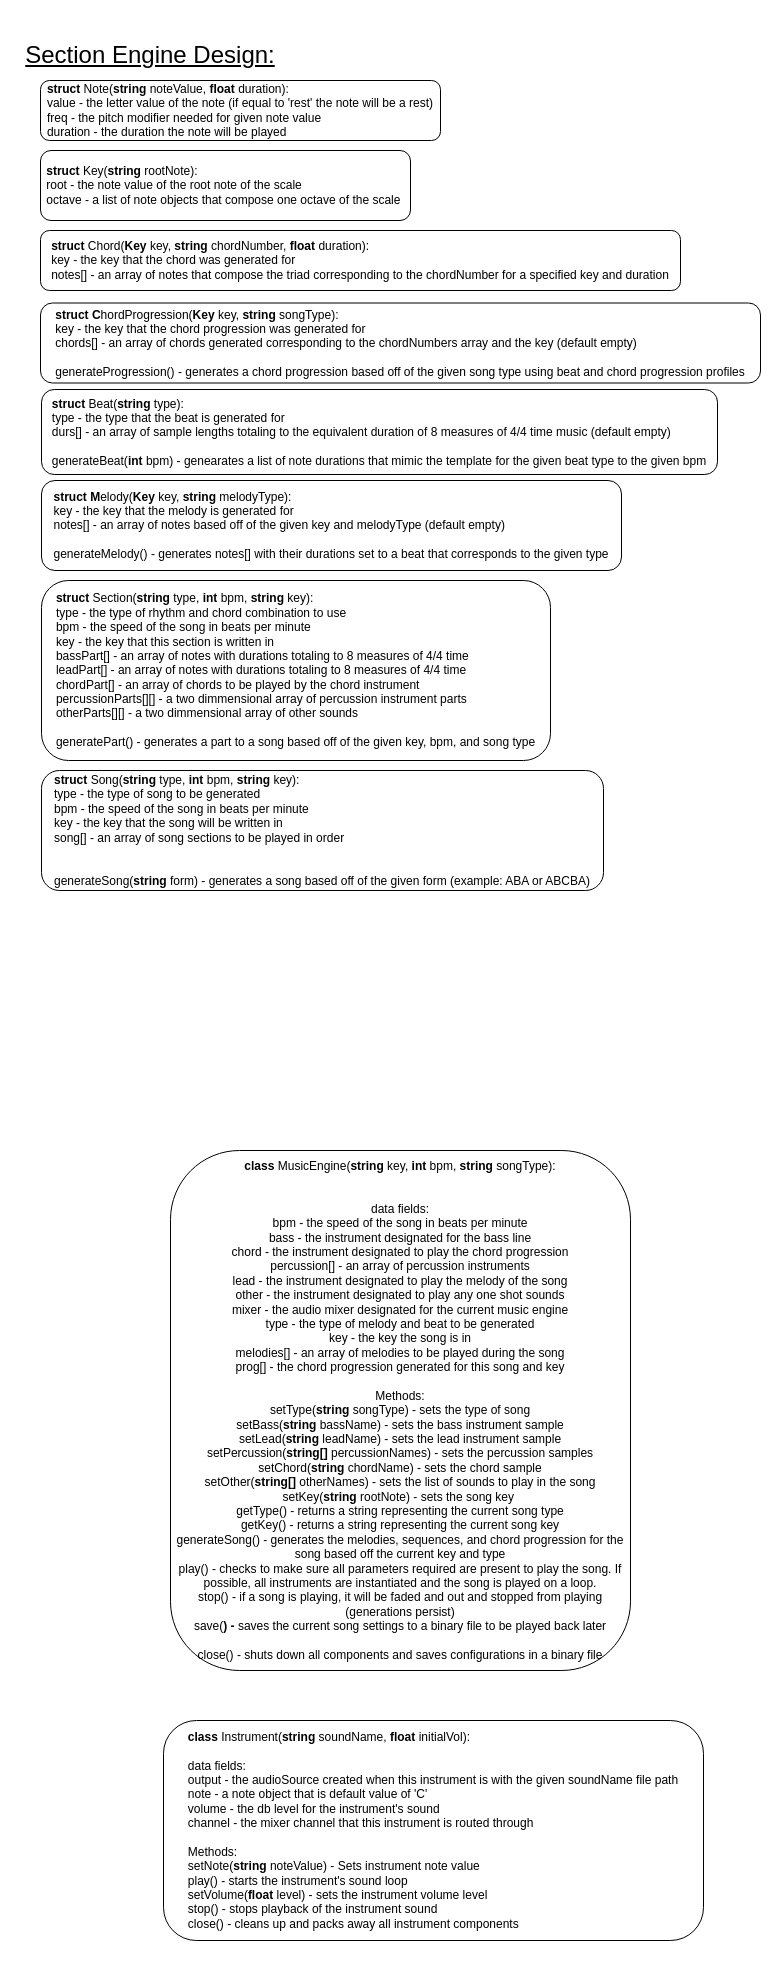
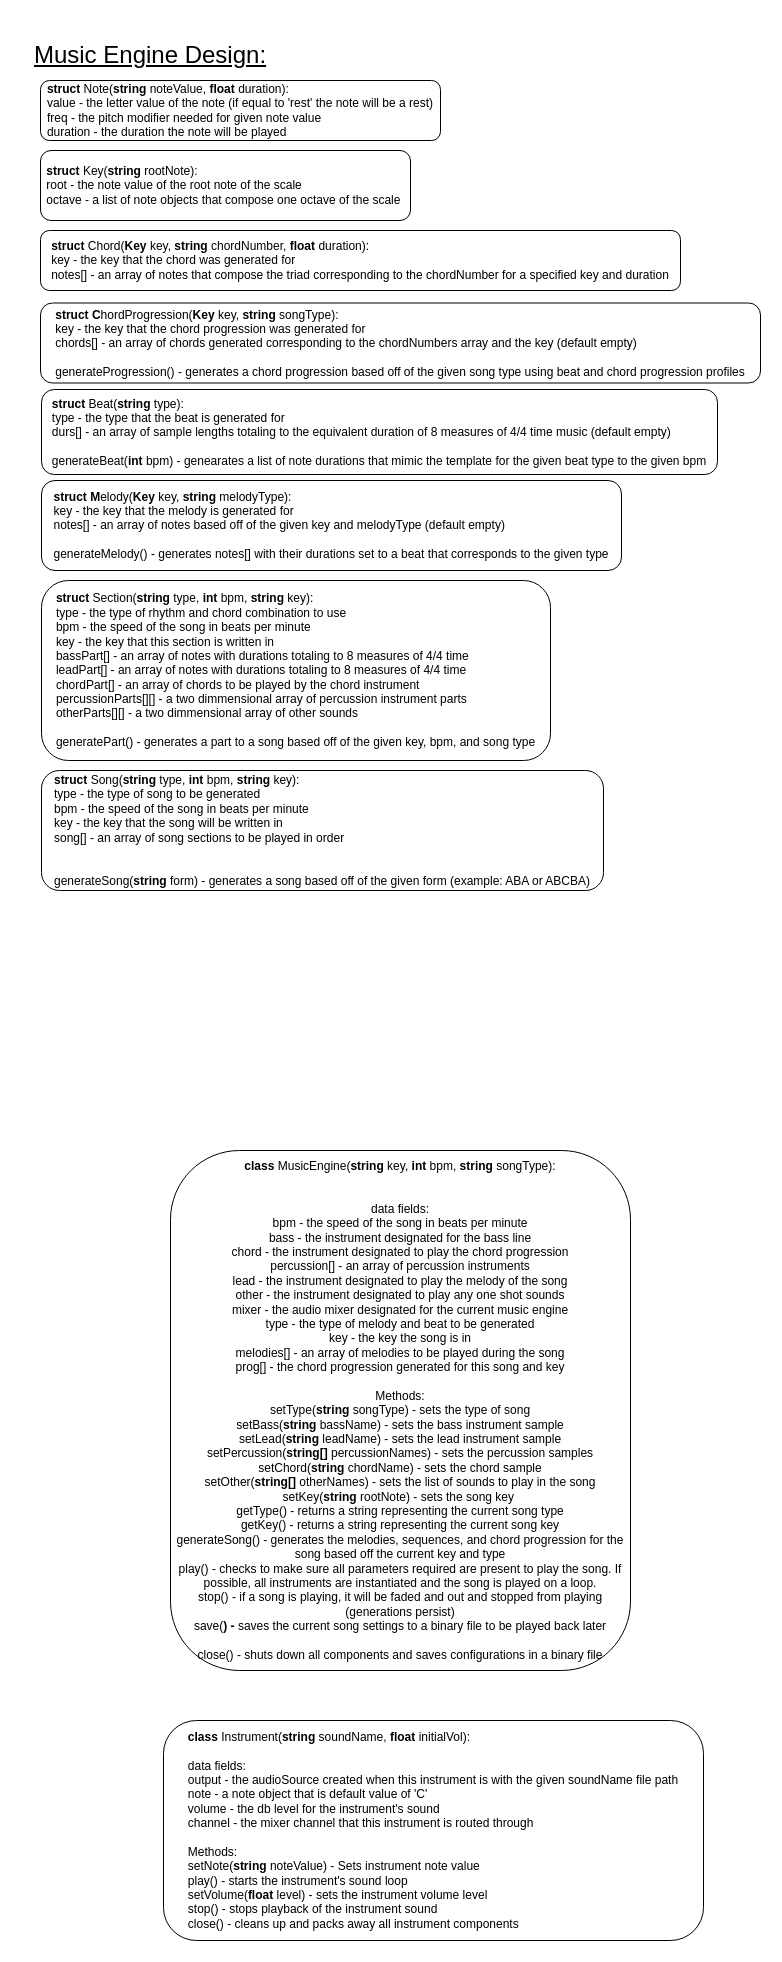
node "Section Engine Design:": label "Section Engine Design:" -> "Music Engine Design:"
